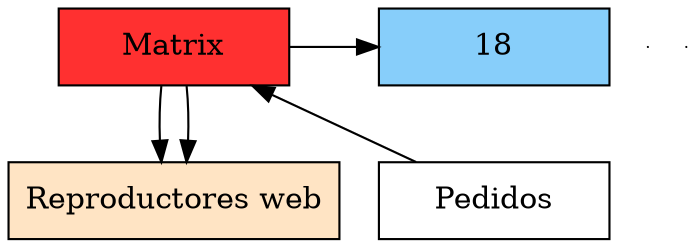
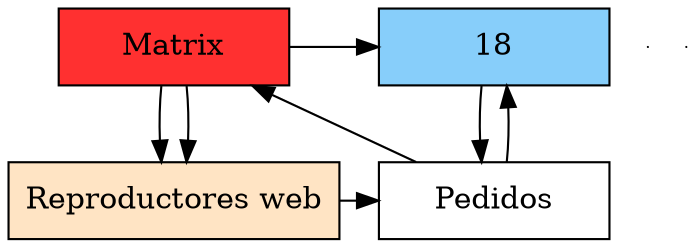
edge "18" -> "Pedidos": added
edge "Pedidos" -> "18": added
edge "Reproductores web" -> "Pedidos": added
